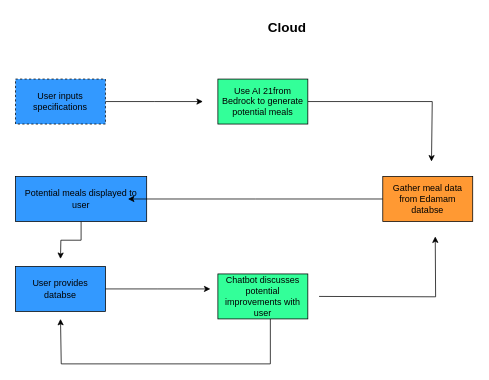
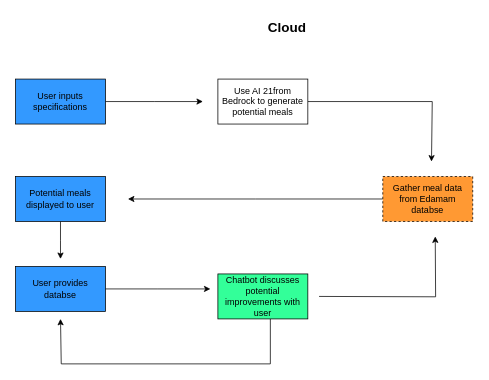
node "User inputs specifications": style dashed -> solid
node "Use AI 21from Bedrock to generate potential meals": fillcolor #33ff99 -> #ffffff
node "Potential meals displayed to user": size 131x45 -> 90x45
node "Gather meal data from Edamam databse": style solid -> dashed
